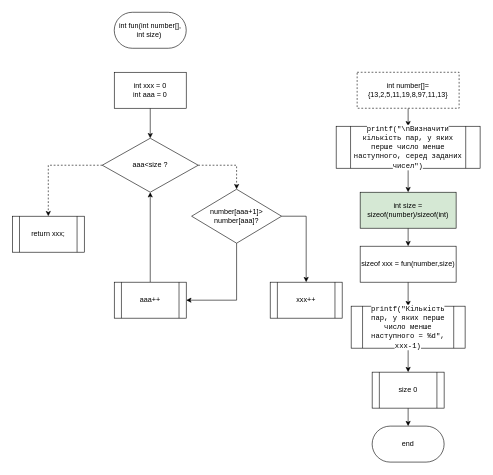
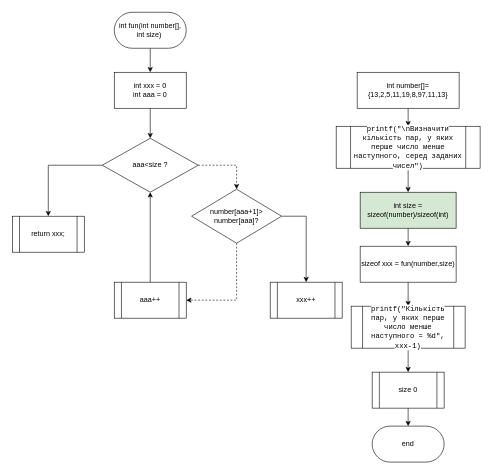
edge "int fun(int number[], int size)" -> "int xxx = 0 int aaa = 0": added
node "int number[]={13,2,5,11,19,8,97,11,13}": style dashed -> solid
edge "aaa<size ?" -> "return xxx;": style dashed -> solid
edge "number[aaa+1]> number[aaa]?" -> "aaa++": style solid -> dashed
